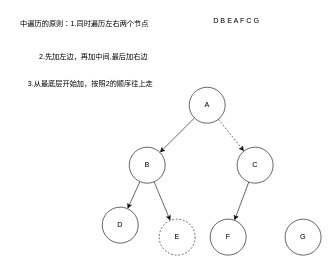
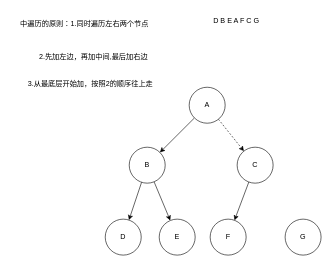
node "D": moved (120, 225) -> (123, 237)
node "E": style dashed -> solid
